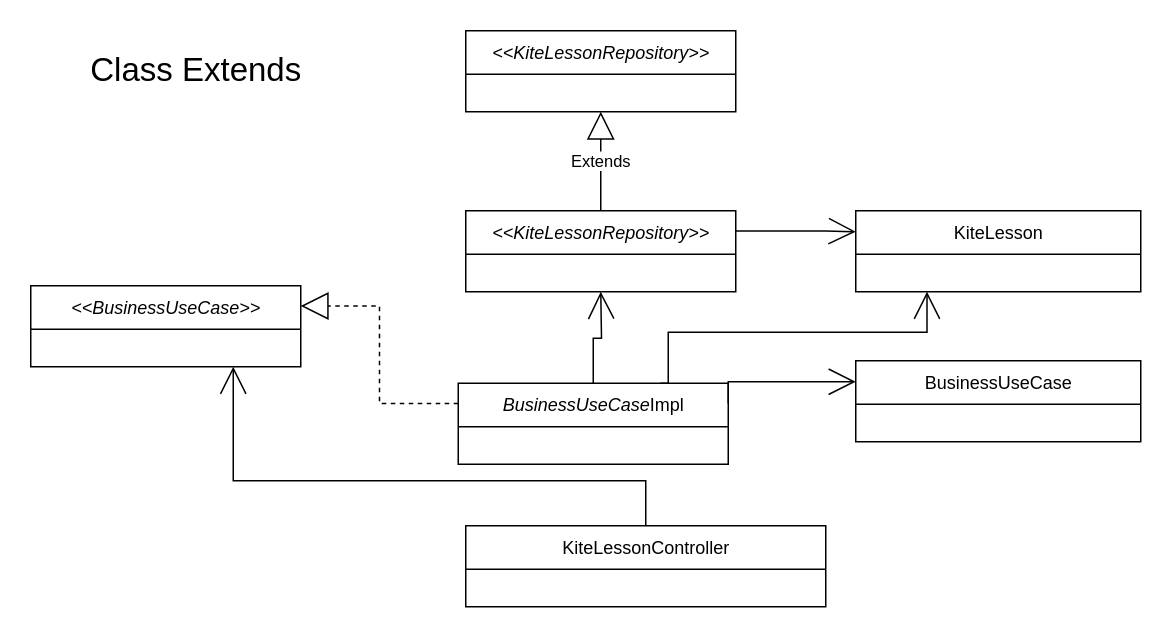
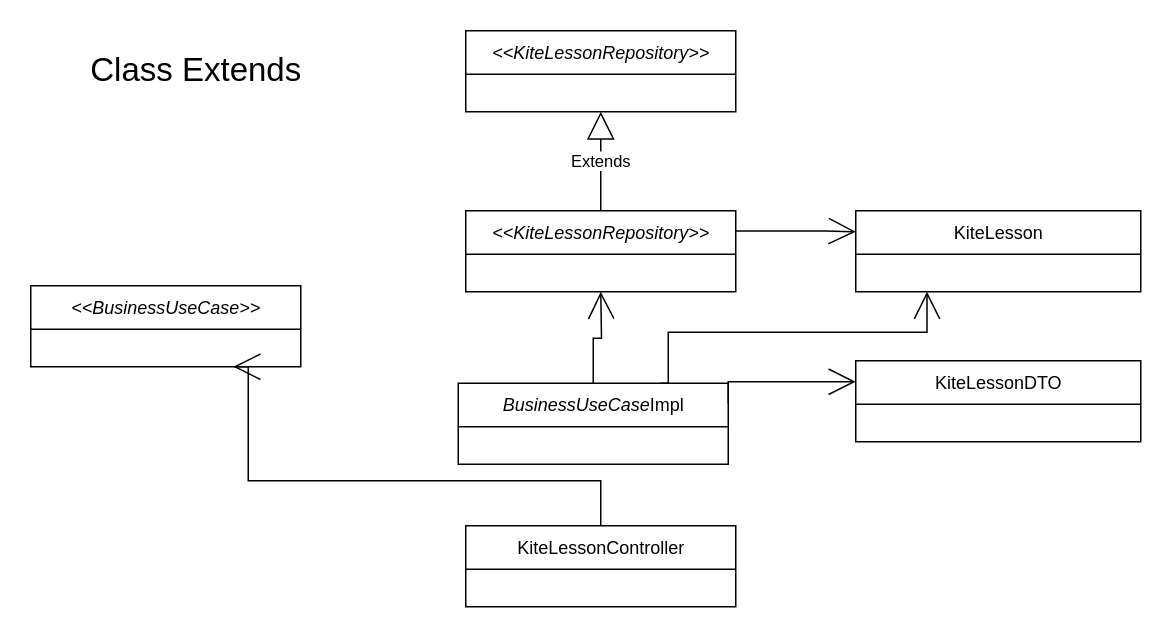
edge "BusinessUseCaseImpl" -> "<<BusinessUseCase>>": removed
node "BusinessUseCase": label "BusinessUseCase" -> "KiteLessonDTO"
node "KiteLessonController": size 360x81 -> 270x81
